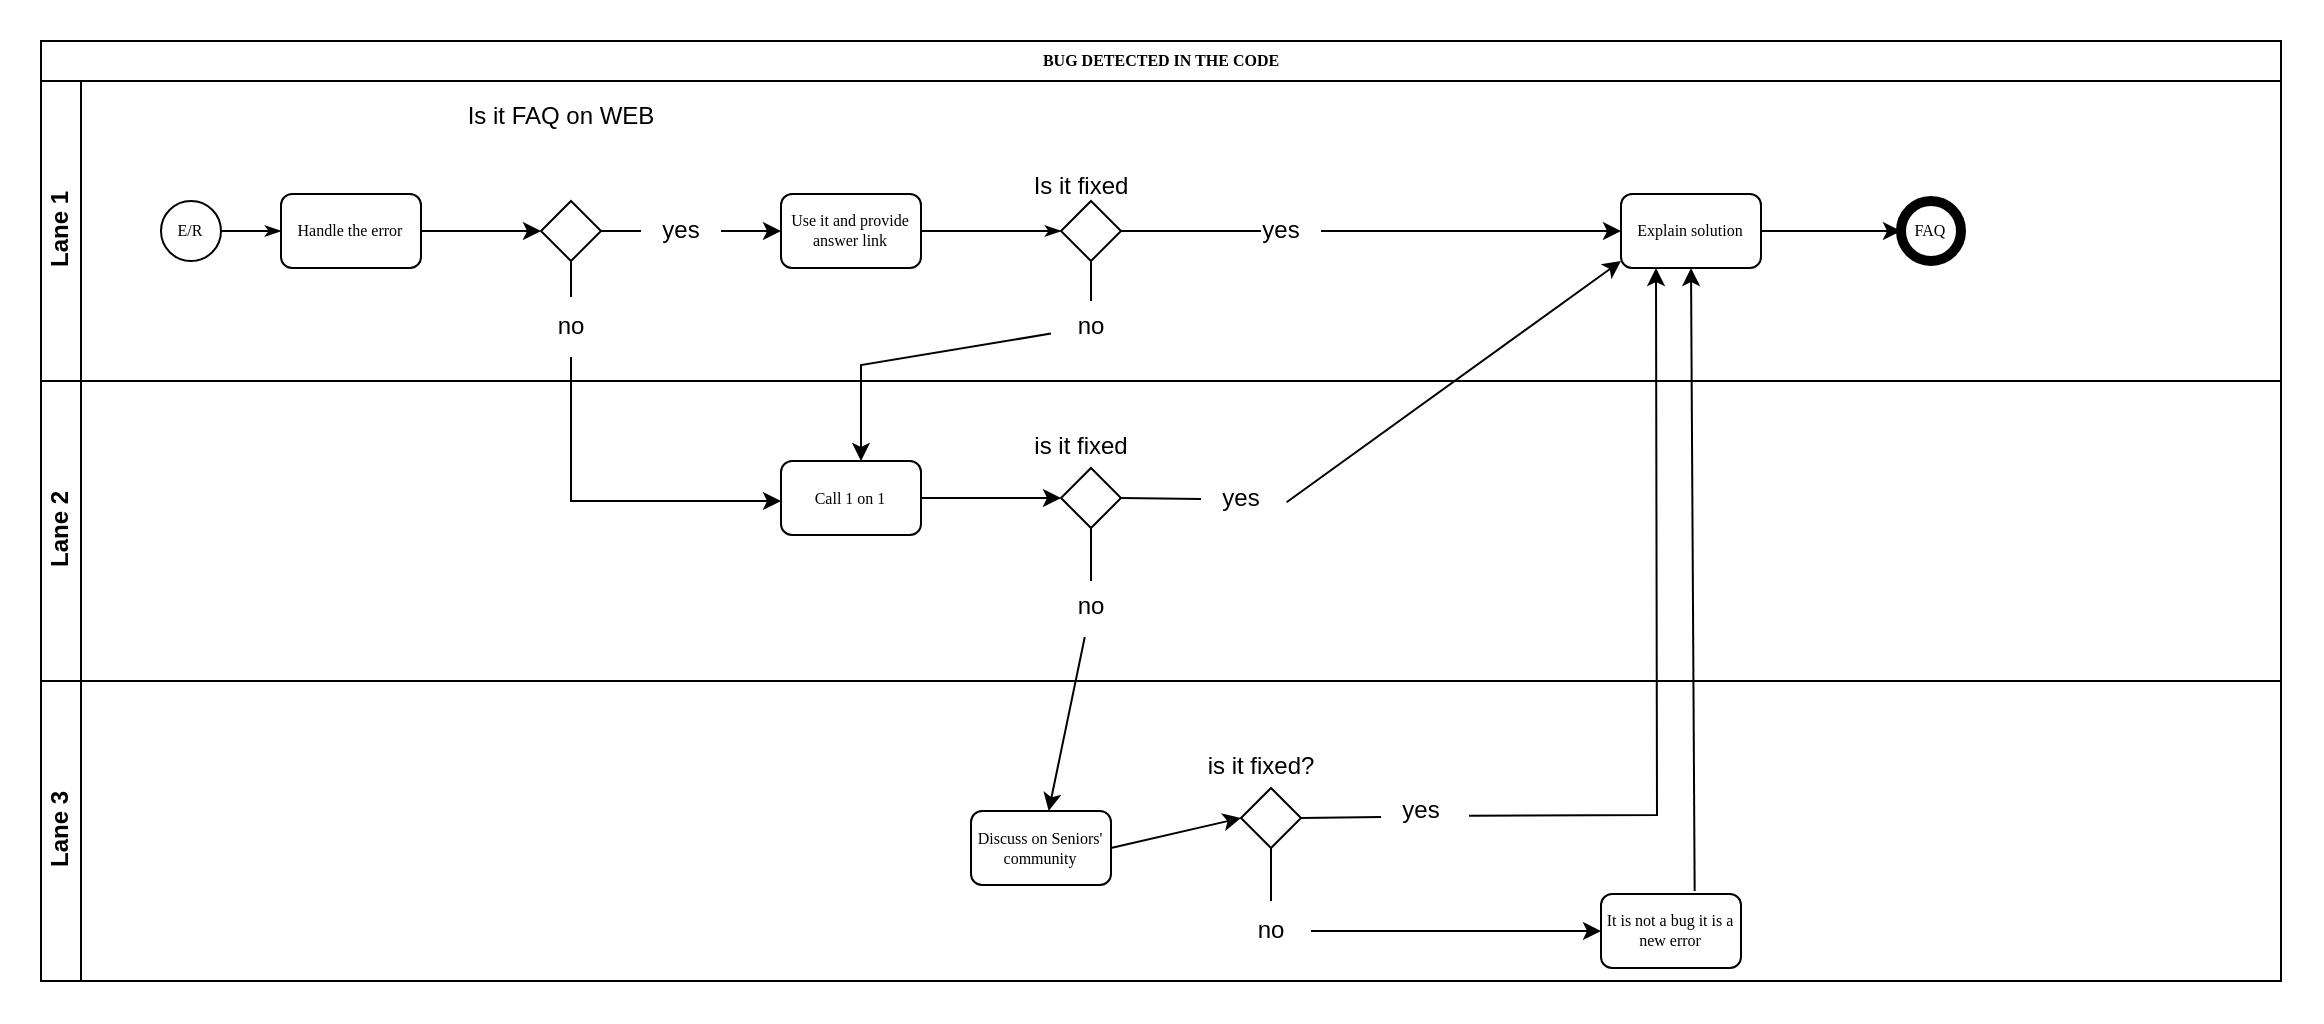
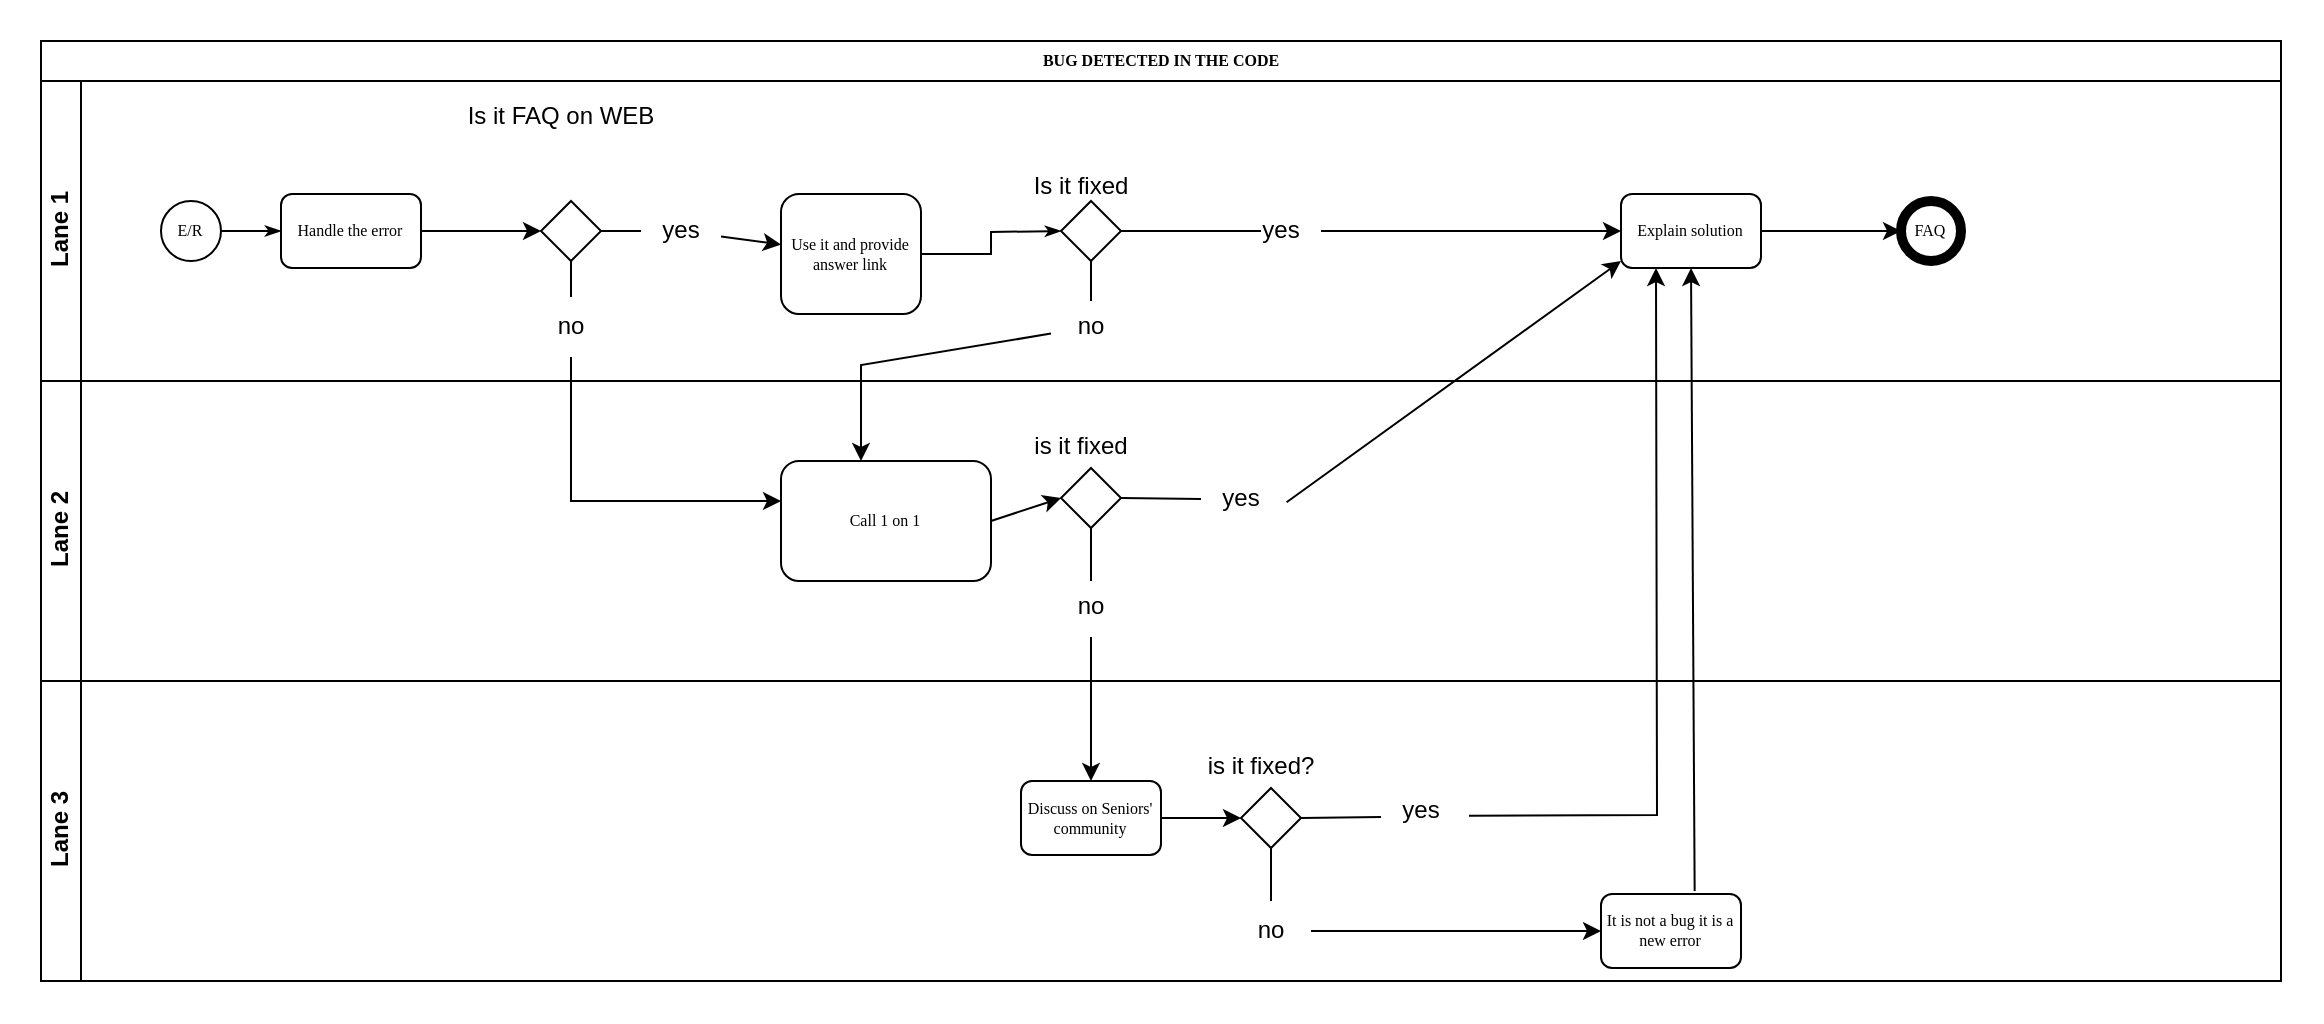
node "Use it and provide answer link": size 140x74 -> 140x120
node "Call 1 on 1": size 140x74 -> 210x120
node "Discuss on Seniors' community": moved (1041, 848) -> (1091, 818)
